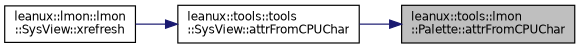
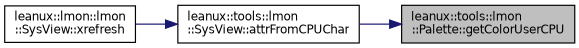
node "leanux::tools::tools ::SysView::attrFromCPUChar": label "leanux::tools::tools ::SysView::attrFromCPUChar" -> "leanux::tools::lmon ::SysView::attrFromCPUChar"
node "leanux::tools::lmon ::Palette::attrFromCPUChar": label "leanux::tools::lmon ::Palette::attrFromCPUChar" -> "leanux::tools::lmon ::Palette::getColorUserCPU"
